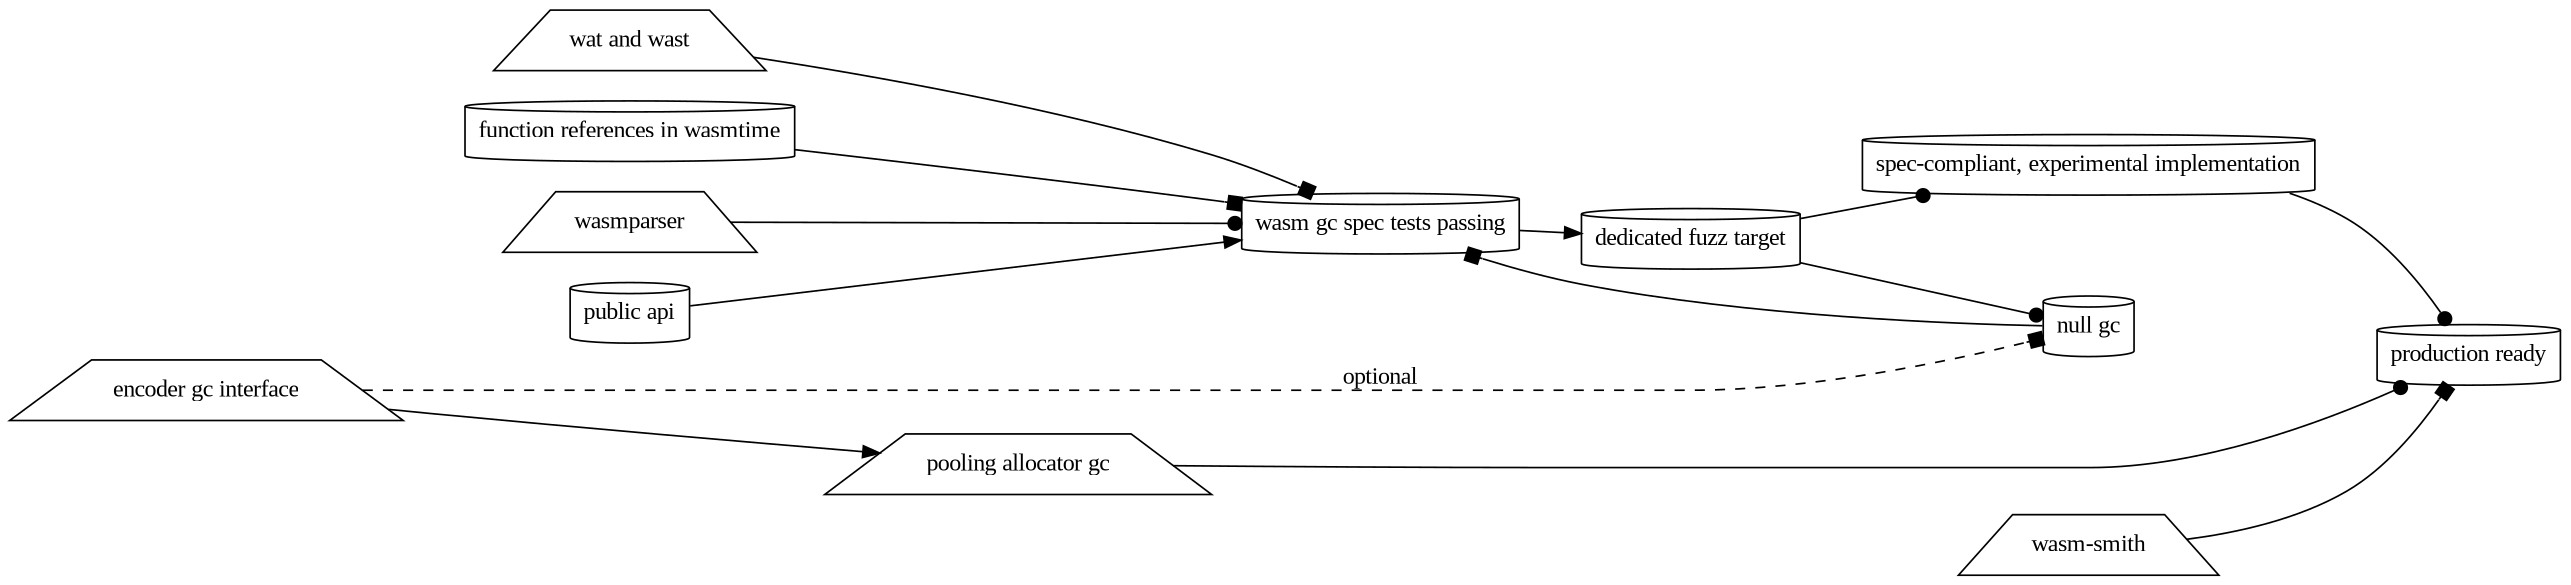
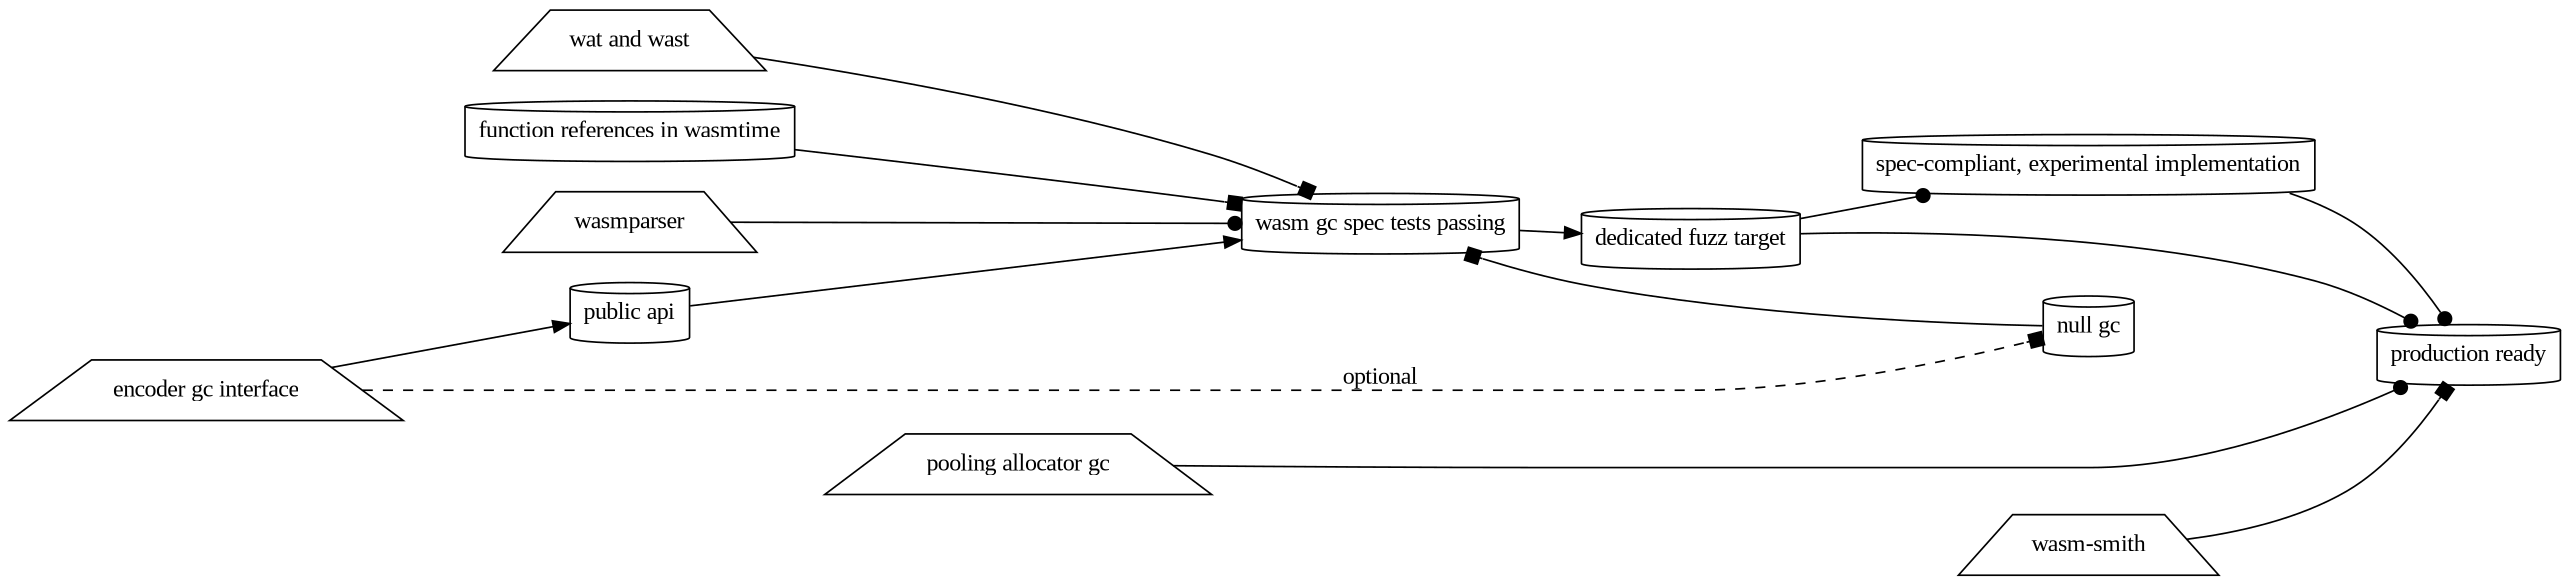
edge "dedicated fuzz target" -> "null gc": now "dedicated fuzz target" -> "production ready"
edge "encoder gc interface" -> "pooling allocator gc": now "encoder gc interface" -> "public api"
